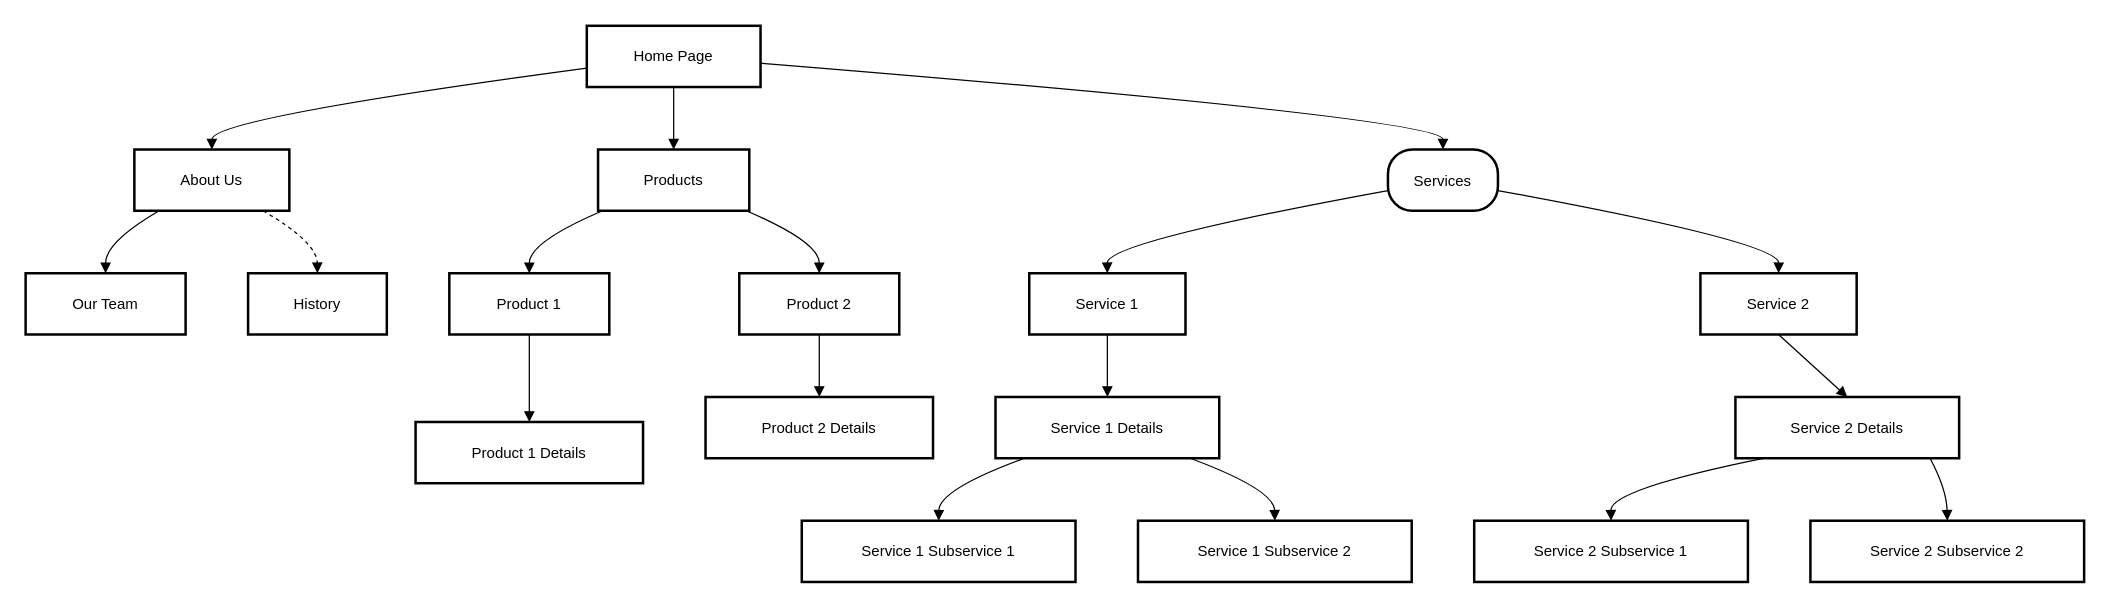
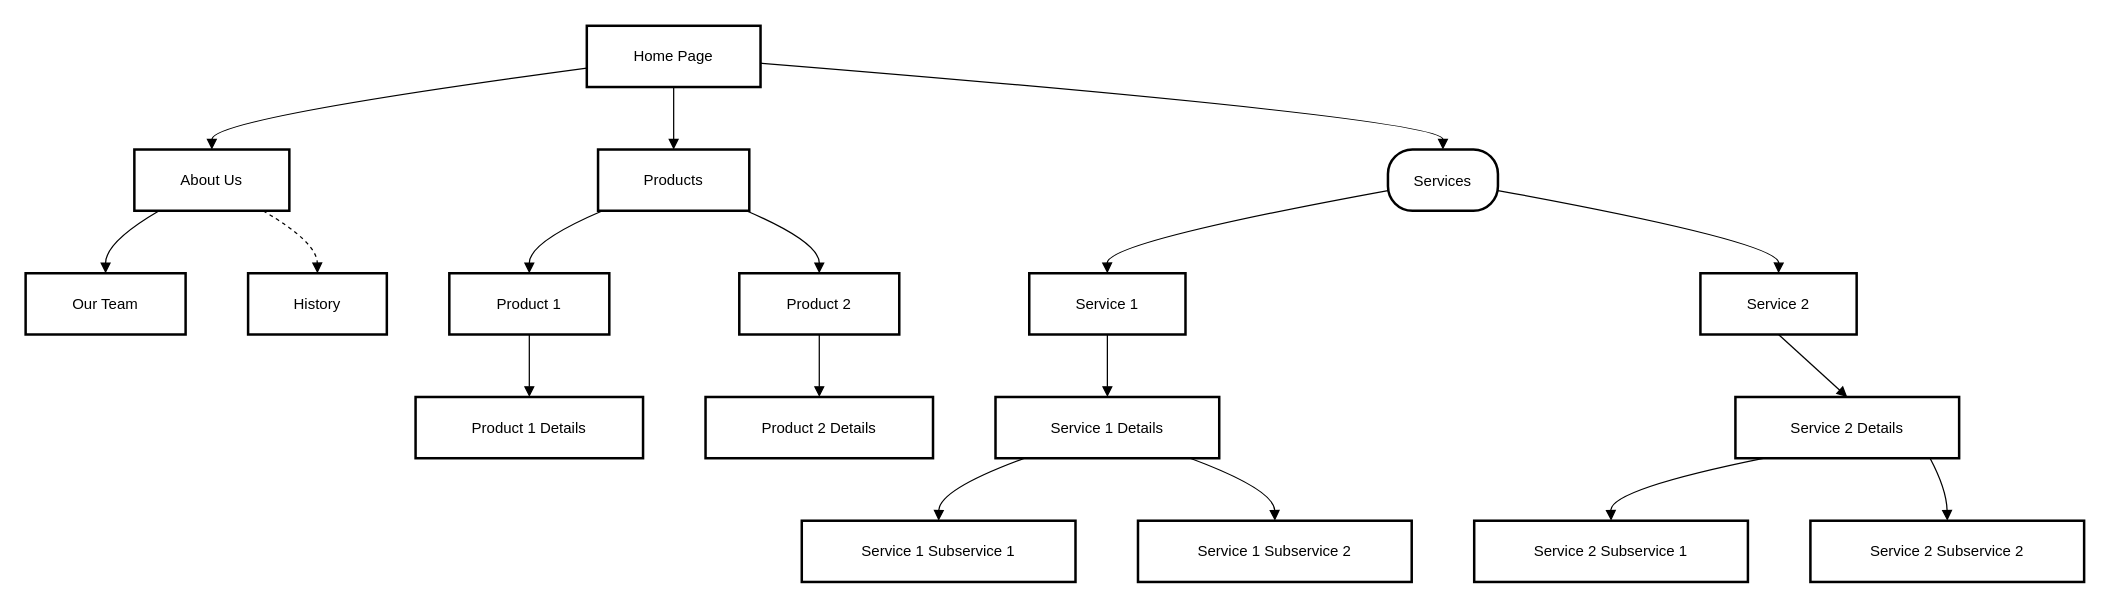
node "Product 1 Details": moved (529, 453) -> (529, 428)
